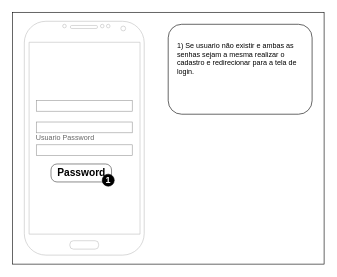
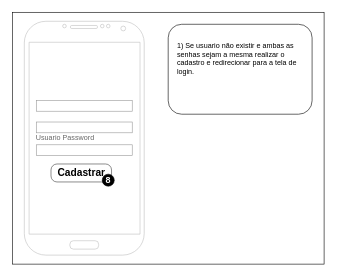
node "Password": label "Password" -> "Cadastrar"
node "1": label "1" -> "8"
